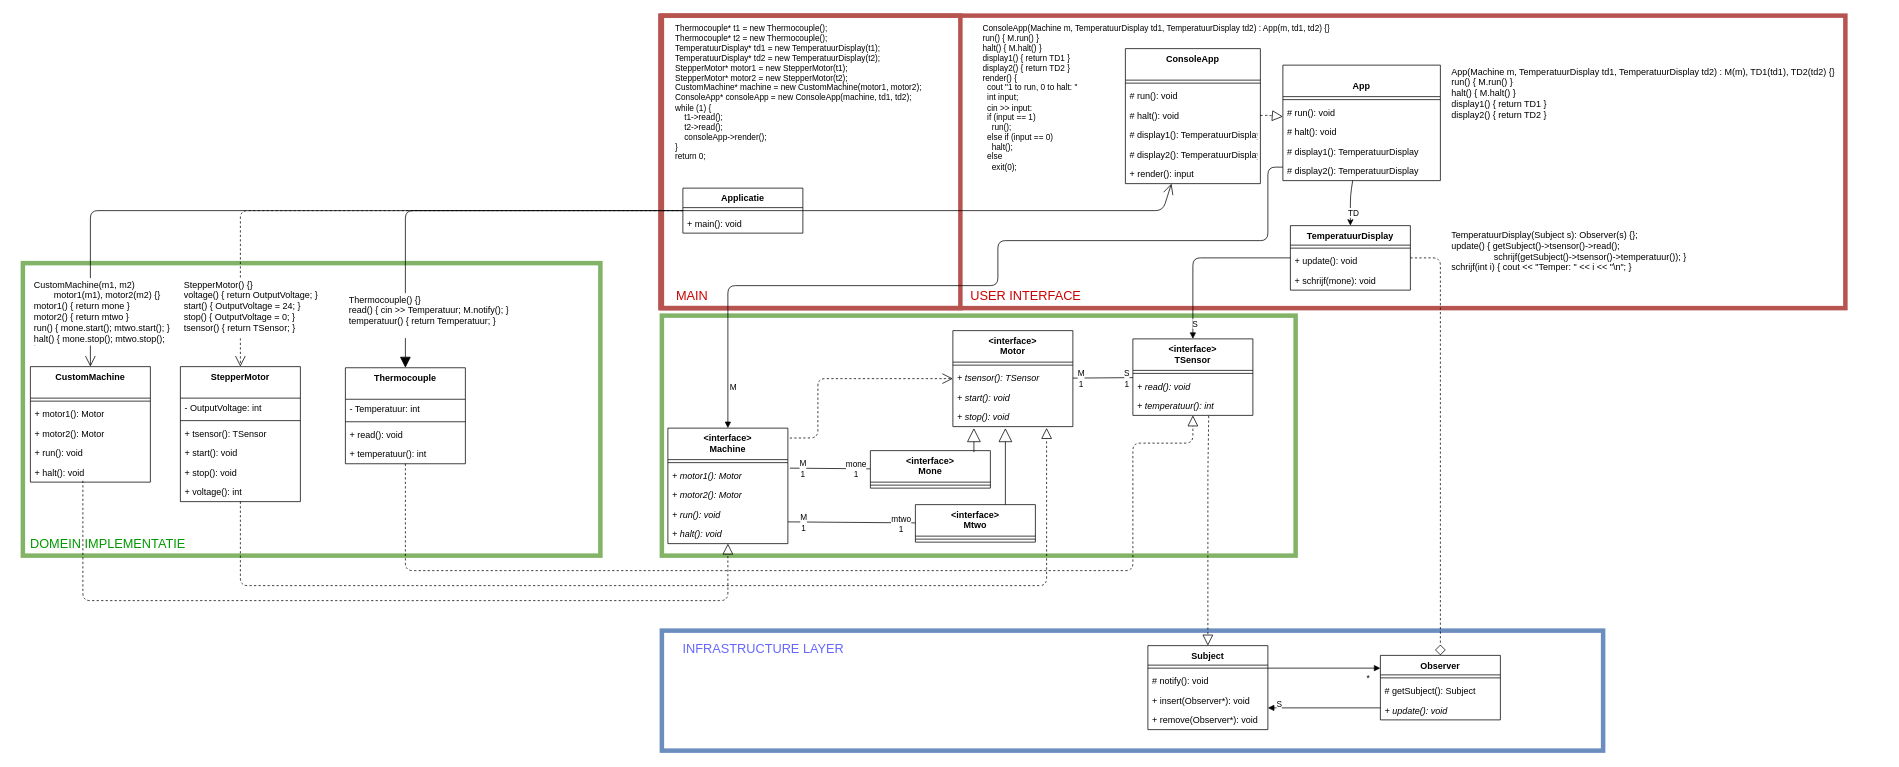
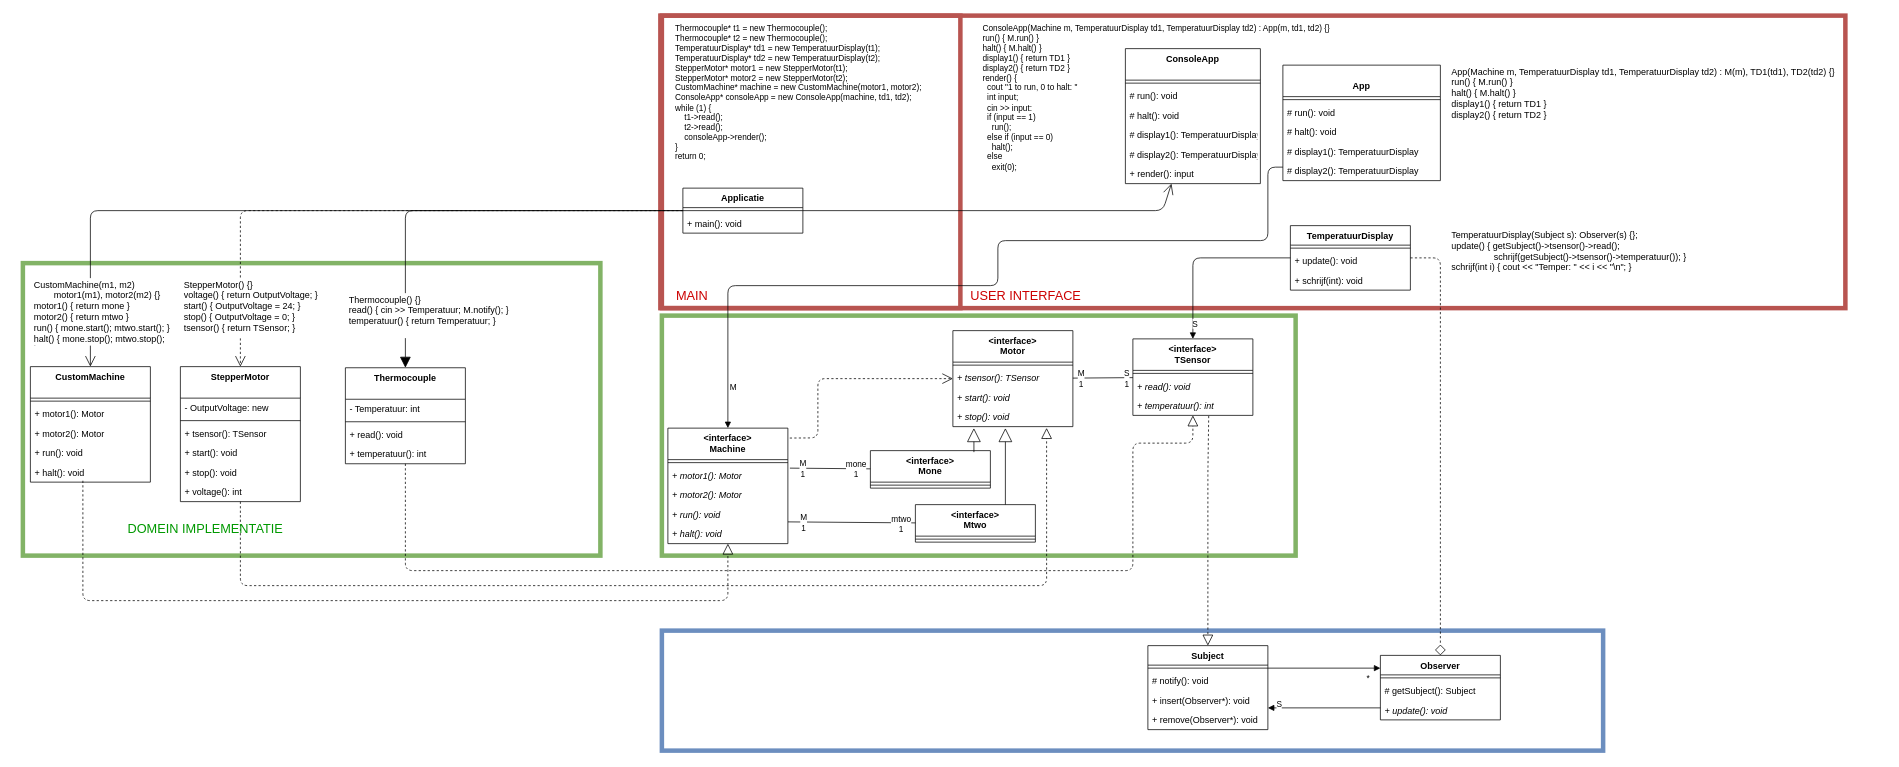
edge "ConsoleApp" -> "App": removed
edge "App" -> "TemperatuurDisplay": removed, label "TD"
node "+ schrijf(mone): void": label "+ schrijf(mone): void" -> "+ schrijf(int): void"
node "- OutputVoltage: int": label "- OutputVoltage: int" -> "- OutputVoltage: new"
node "DOMEIN IMPLEMENTATIE": moved (108, 544) -> (206, 529)
node "INFRASTRUCTURE LAYER": removed
